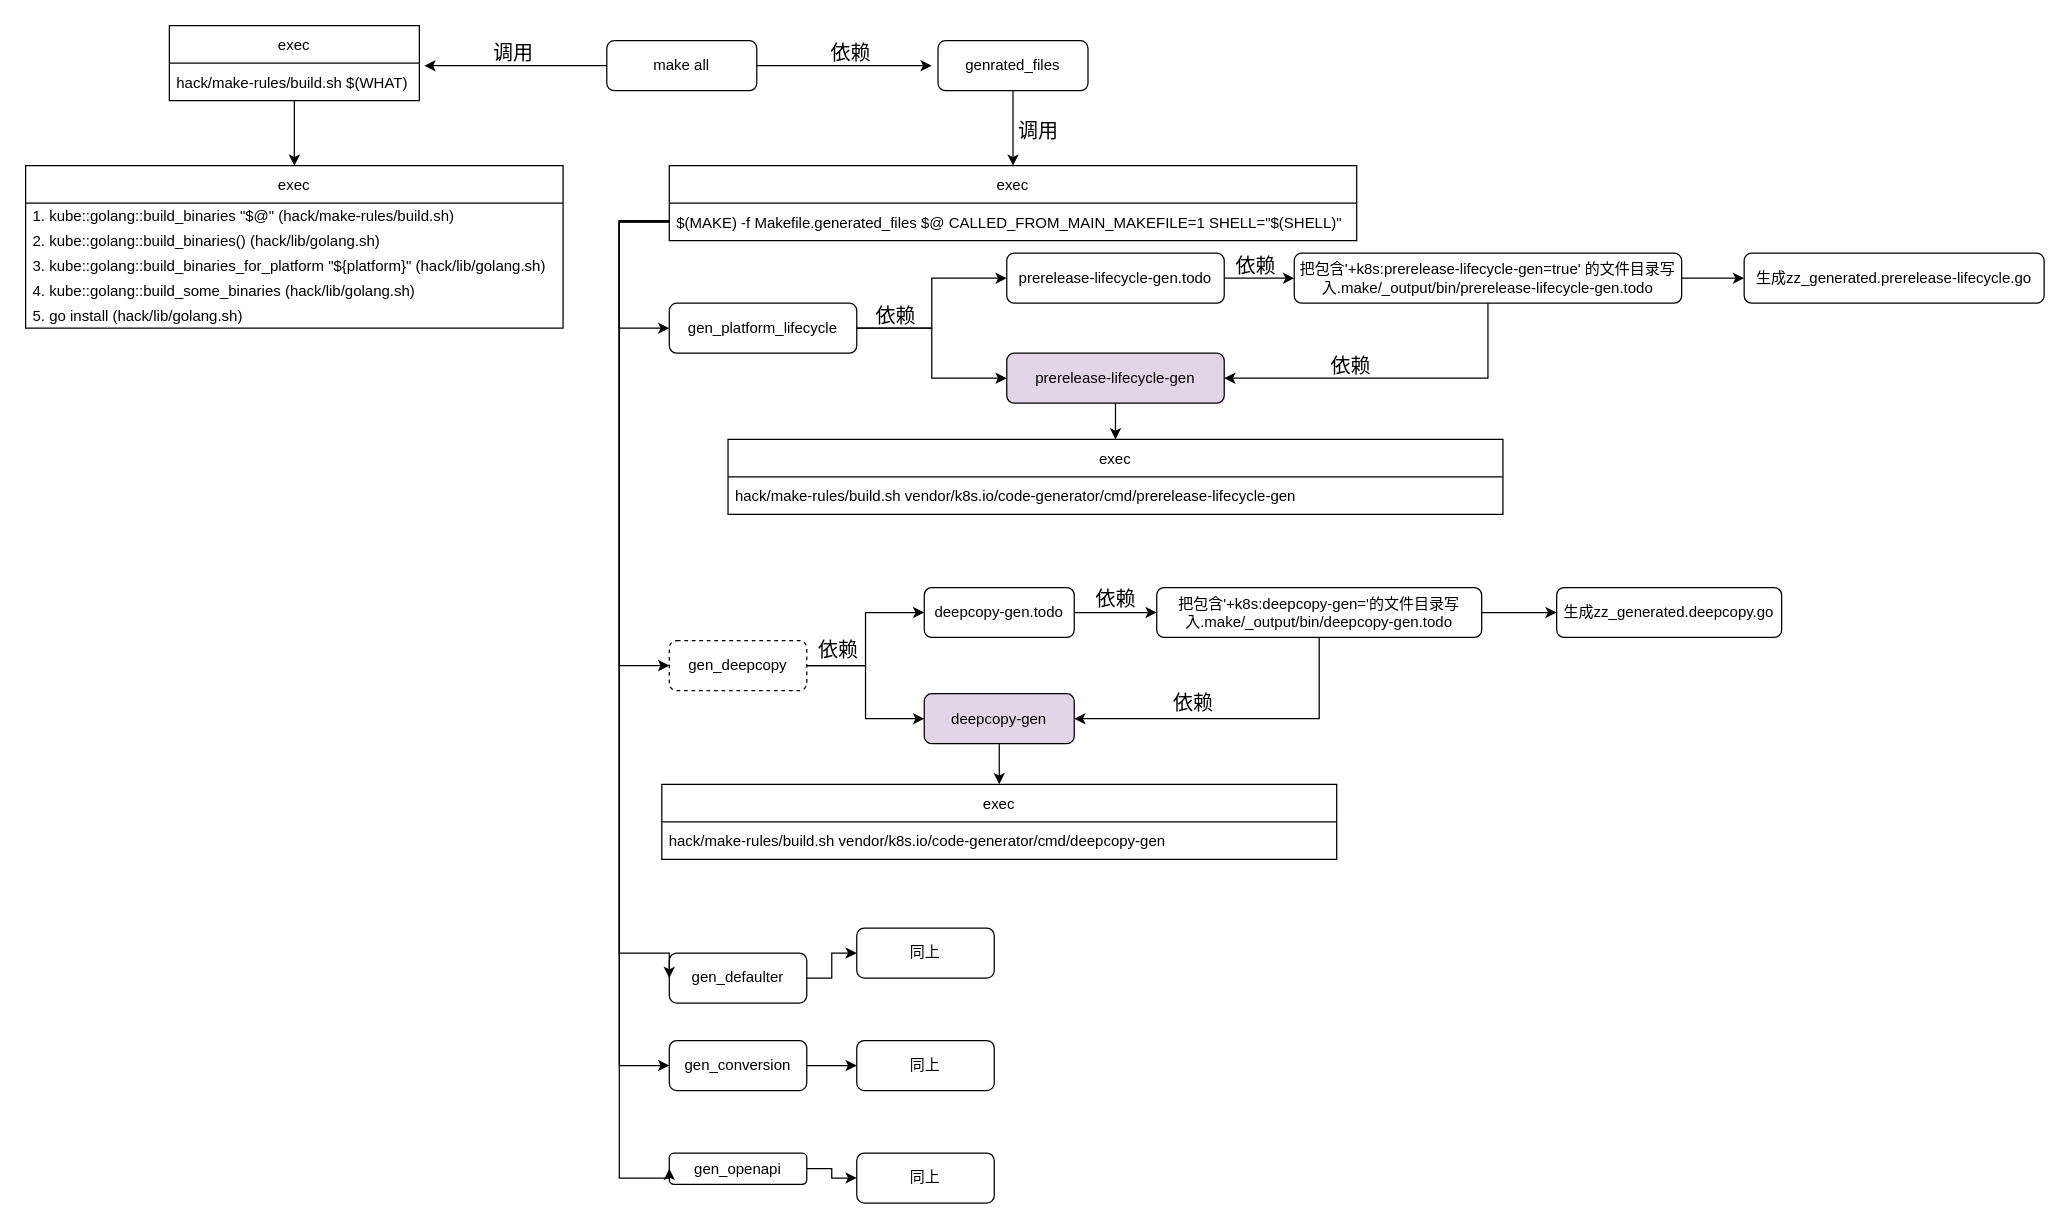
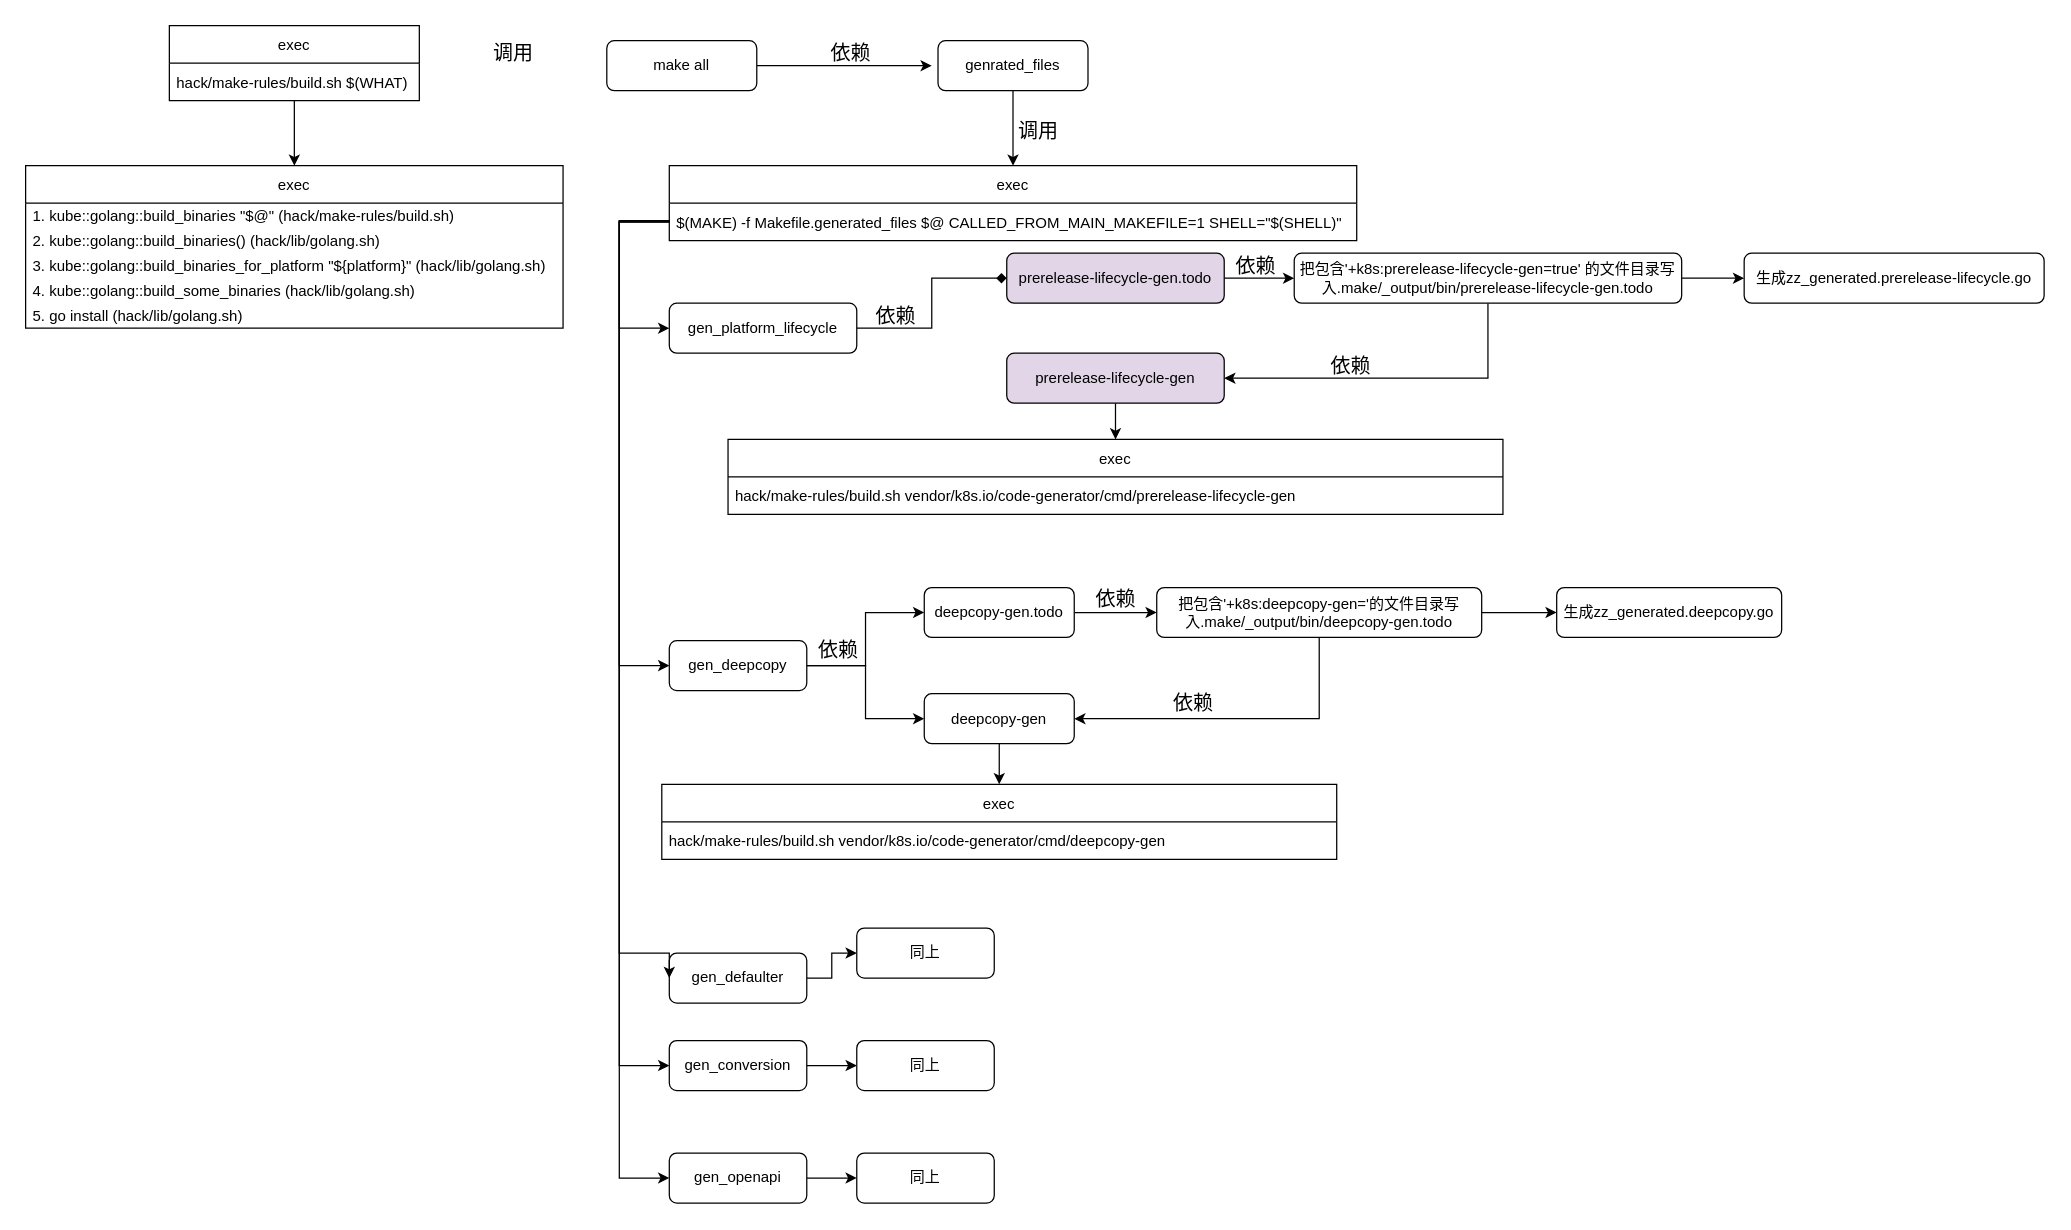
edge "make all" -> "hack/make-rules/build.sh $(WHAT)": removed
edge "gen_platform_lifecycle" -> "prerelease-lifecycle-gen.todo": arrowhead classic -> diamond
node "prerelease-lifecycle-gen.todo": fillcolor #ffffff -> #e1d5e7
edge "gen_platform_lifecycle" -> "prerelease-lifecycle-gen": removed
node "gen_deepcopy": style dashed -> solid
node "deepcopy-gen": fillcolor #e1d5e7 -> #ffffff
node "gen_openapi": size 138x31 -> 138x50
